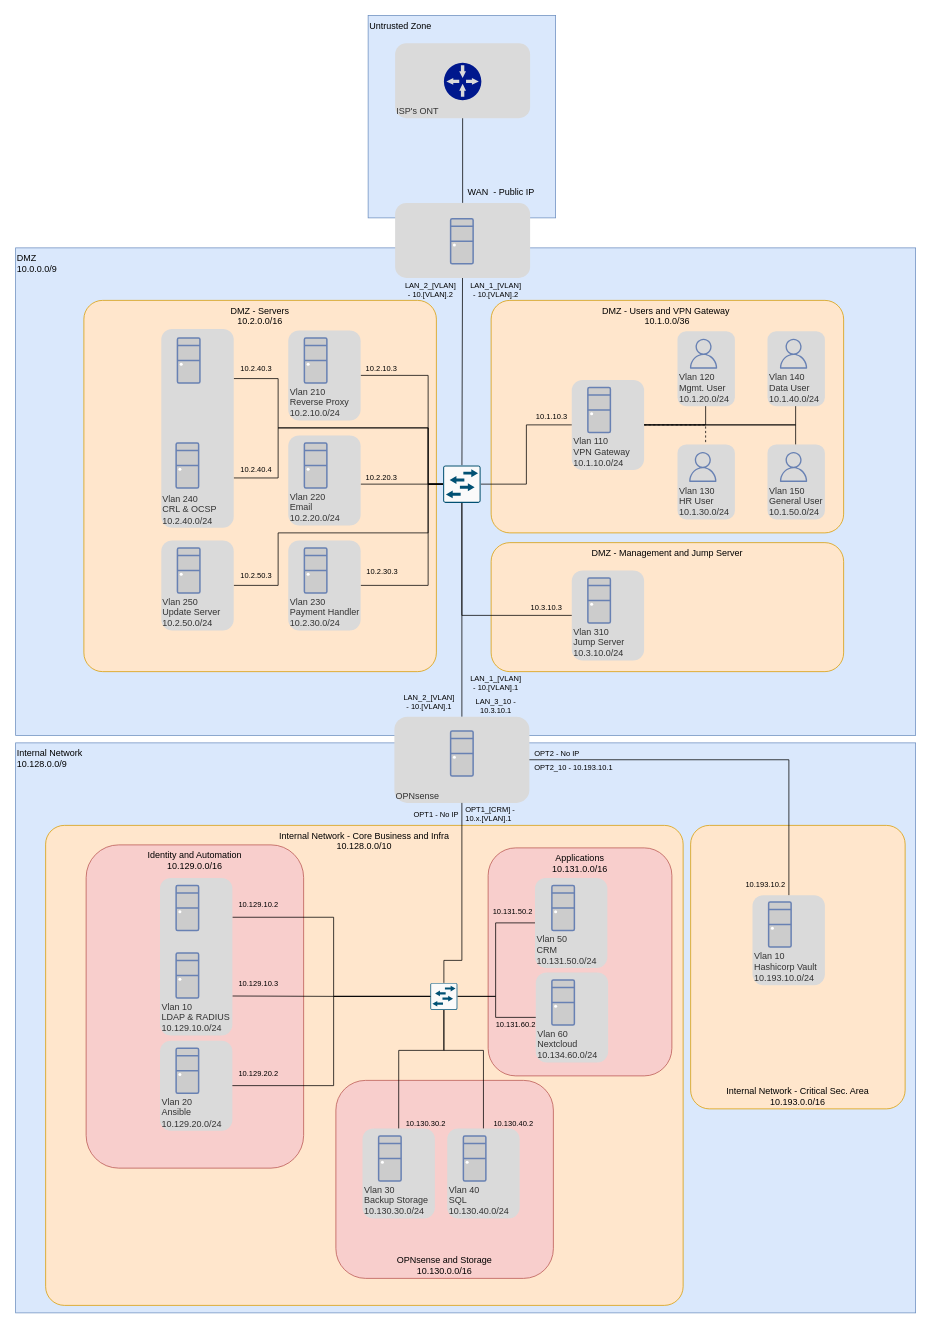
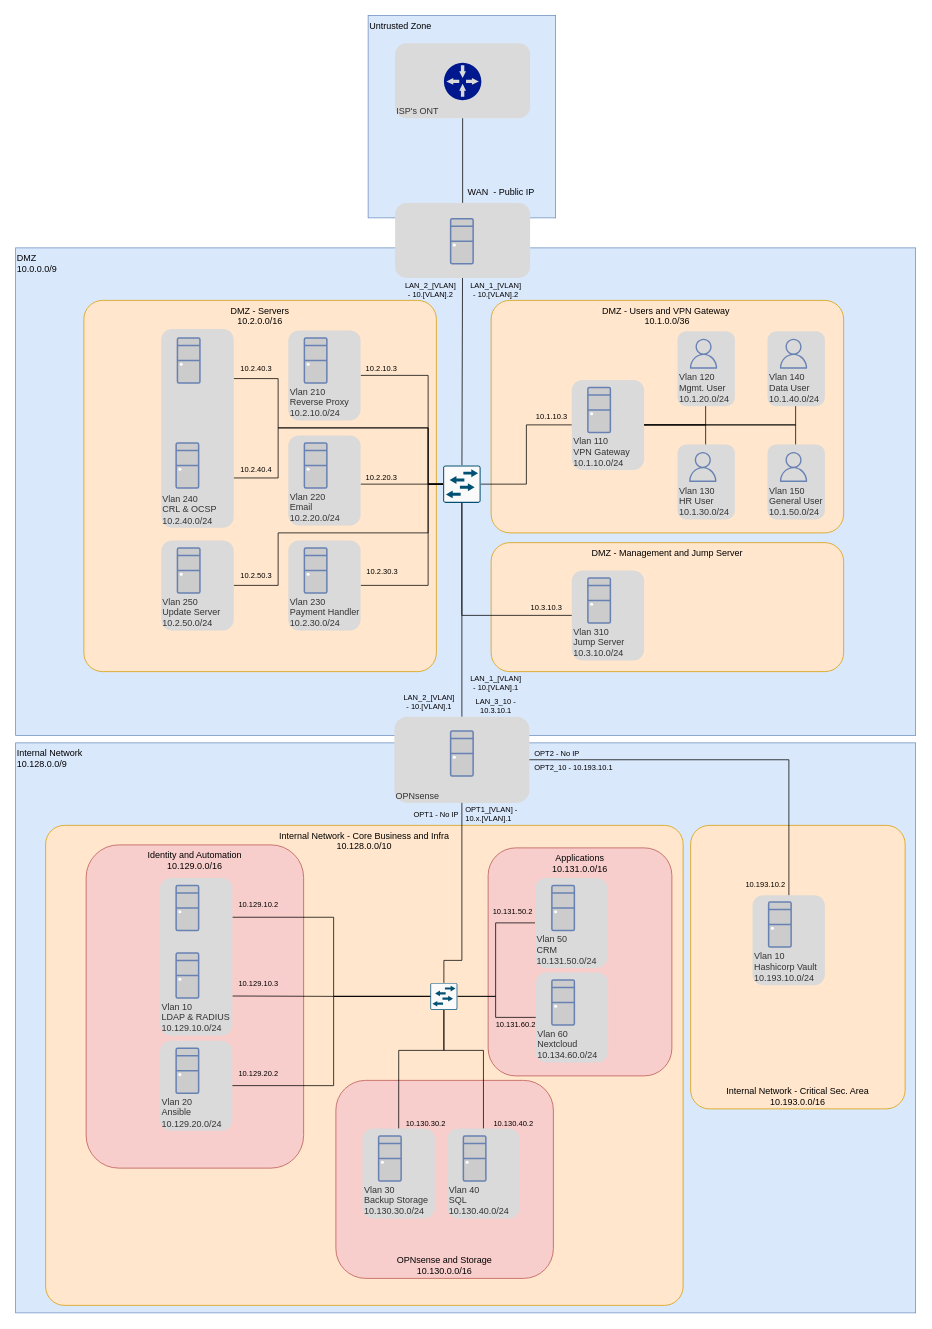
edge "Vlan 110 VPN Gateway 10.1.10.0/24" -- "Vlan 130 HR User 10.1.30.0/24": style dashed -> solid
node "OPT1_[CRM] - 10.x.[VLAN].1": label "OPT1_[CRM] - 10.x.[VLAN].1" -> "OPT1_[VLAN] - 10.x.[VLAN].1"
